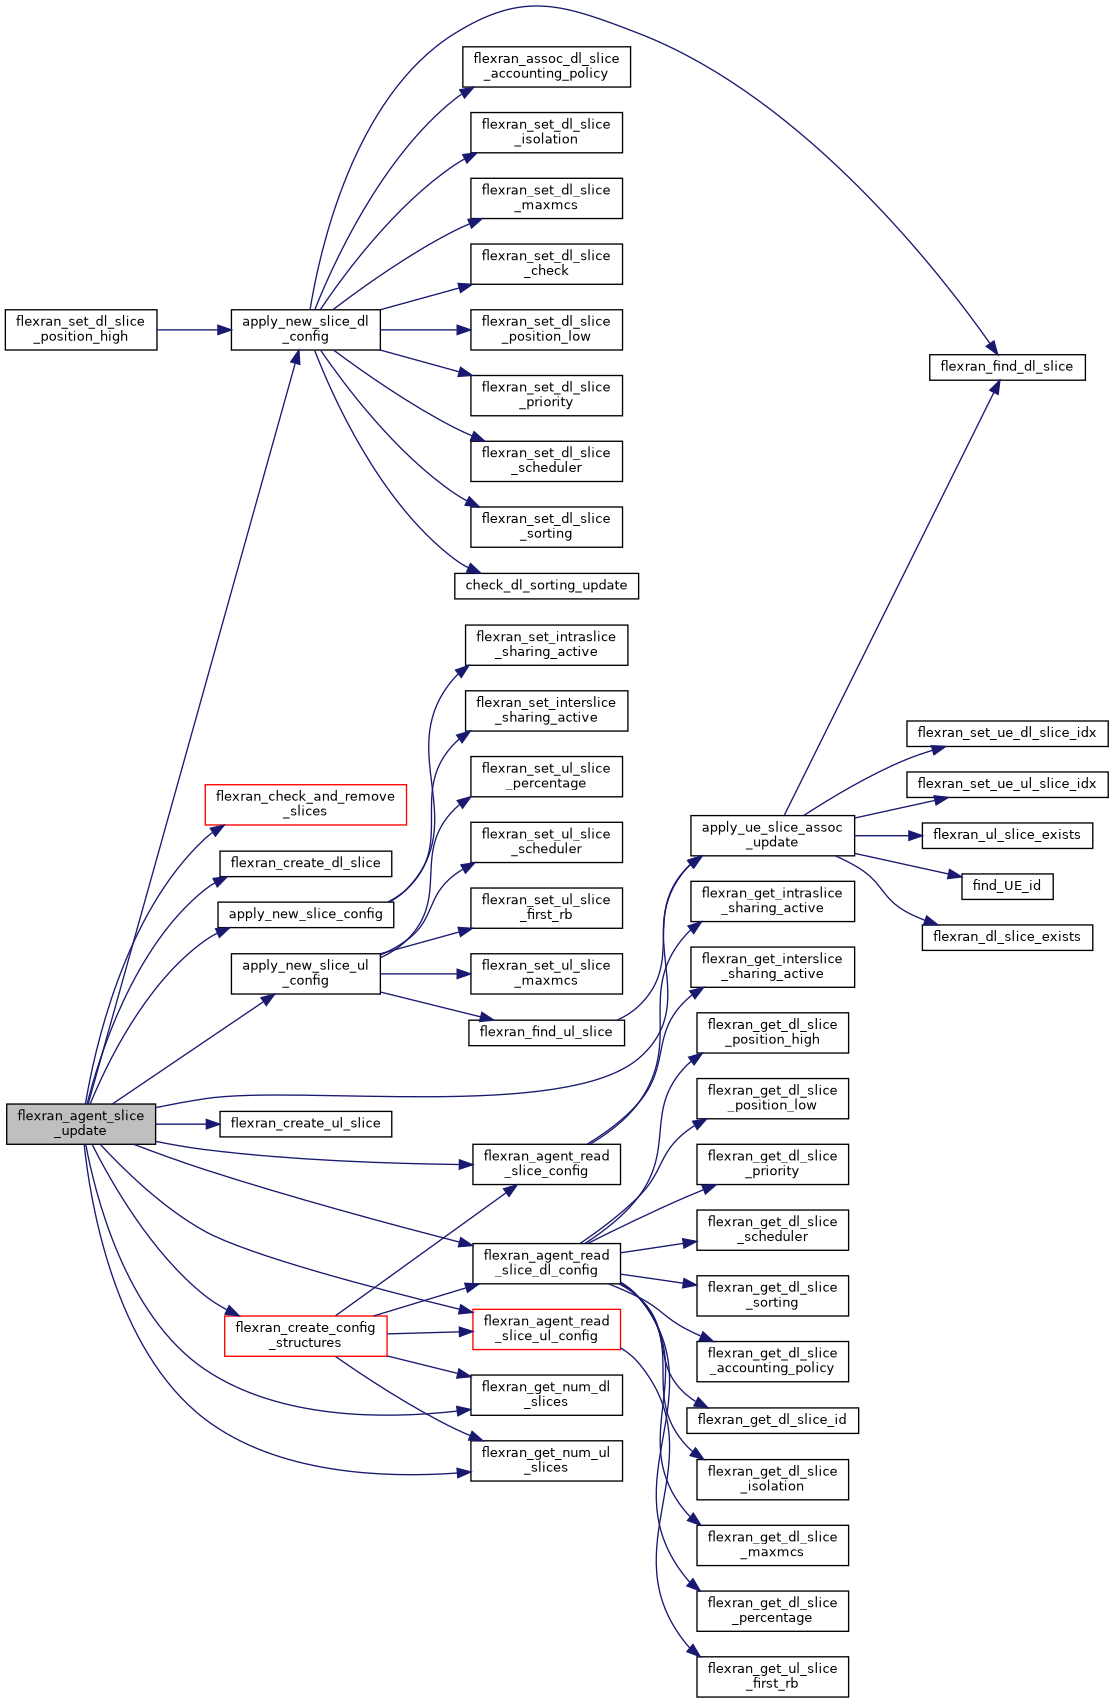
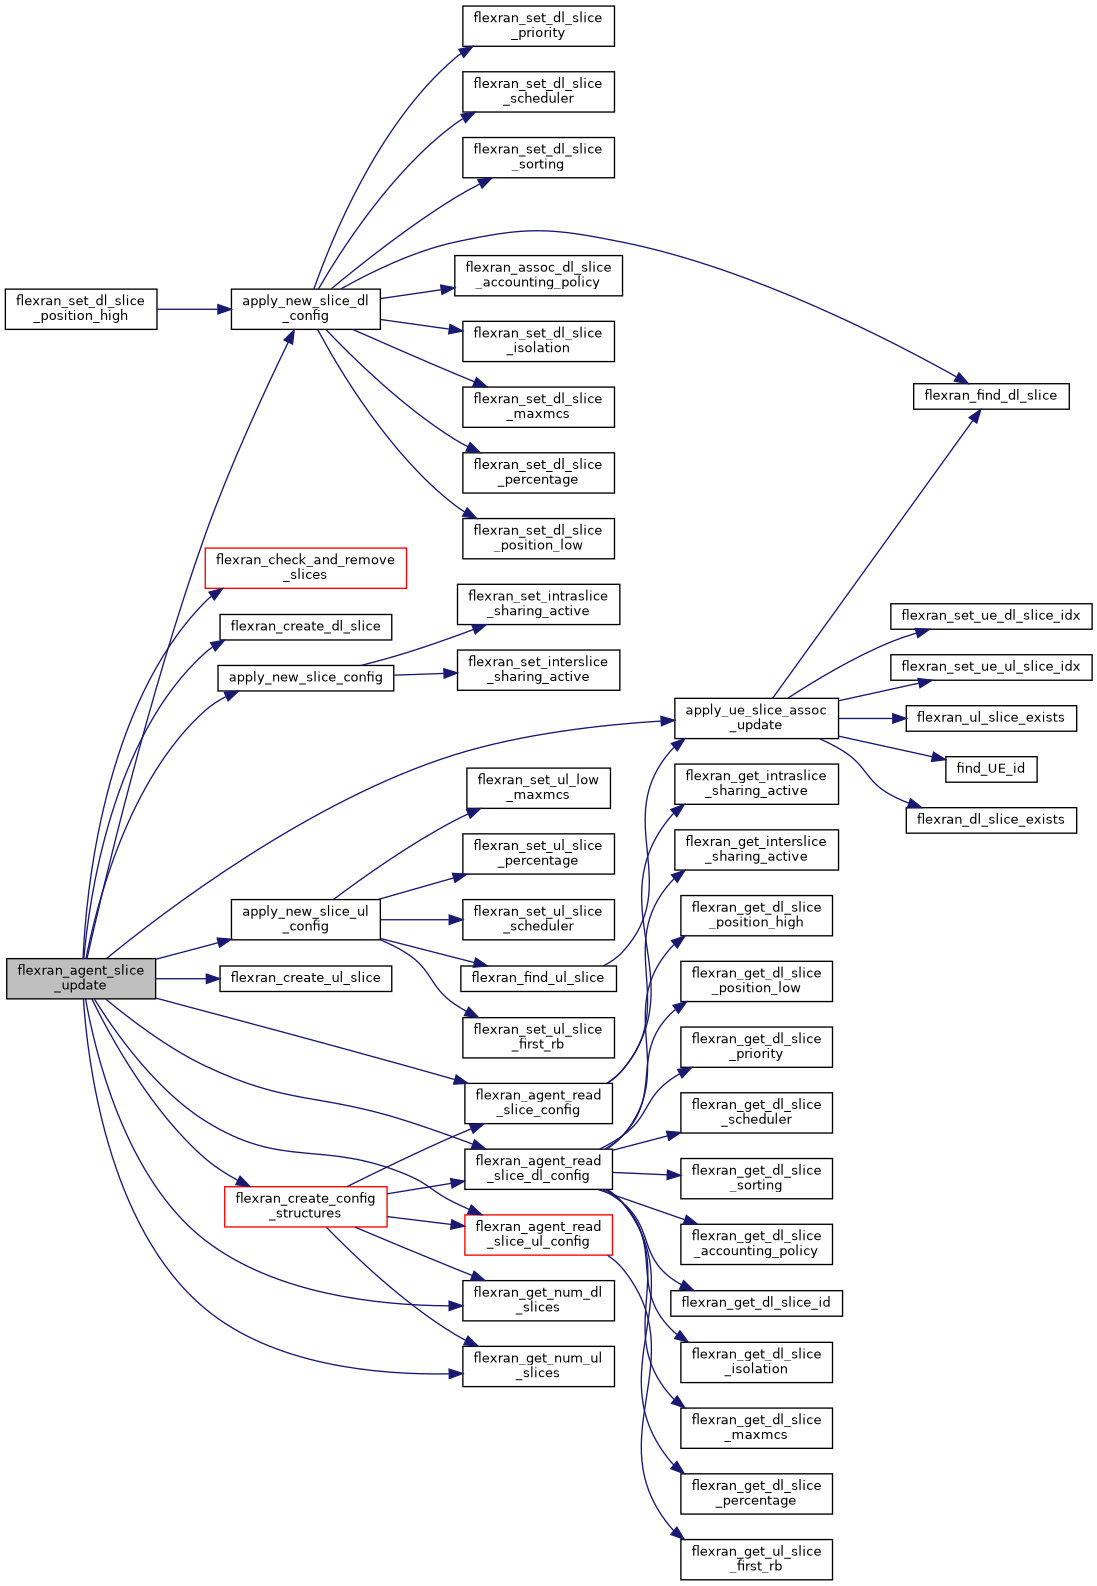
node "flexran_set_dl_slice _check": label "flexran_set_dl_slice _check" -> "flexran_set_dl_slice _percentage"
node "check_dl_sorting_update": removed
node "flexran_set_ul_slice _maxmcs": label "flexran_set_ul_slice _maxmcs" -> "flexran_set_ul_low _maxmcs"
